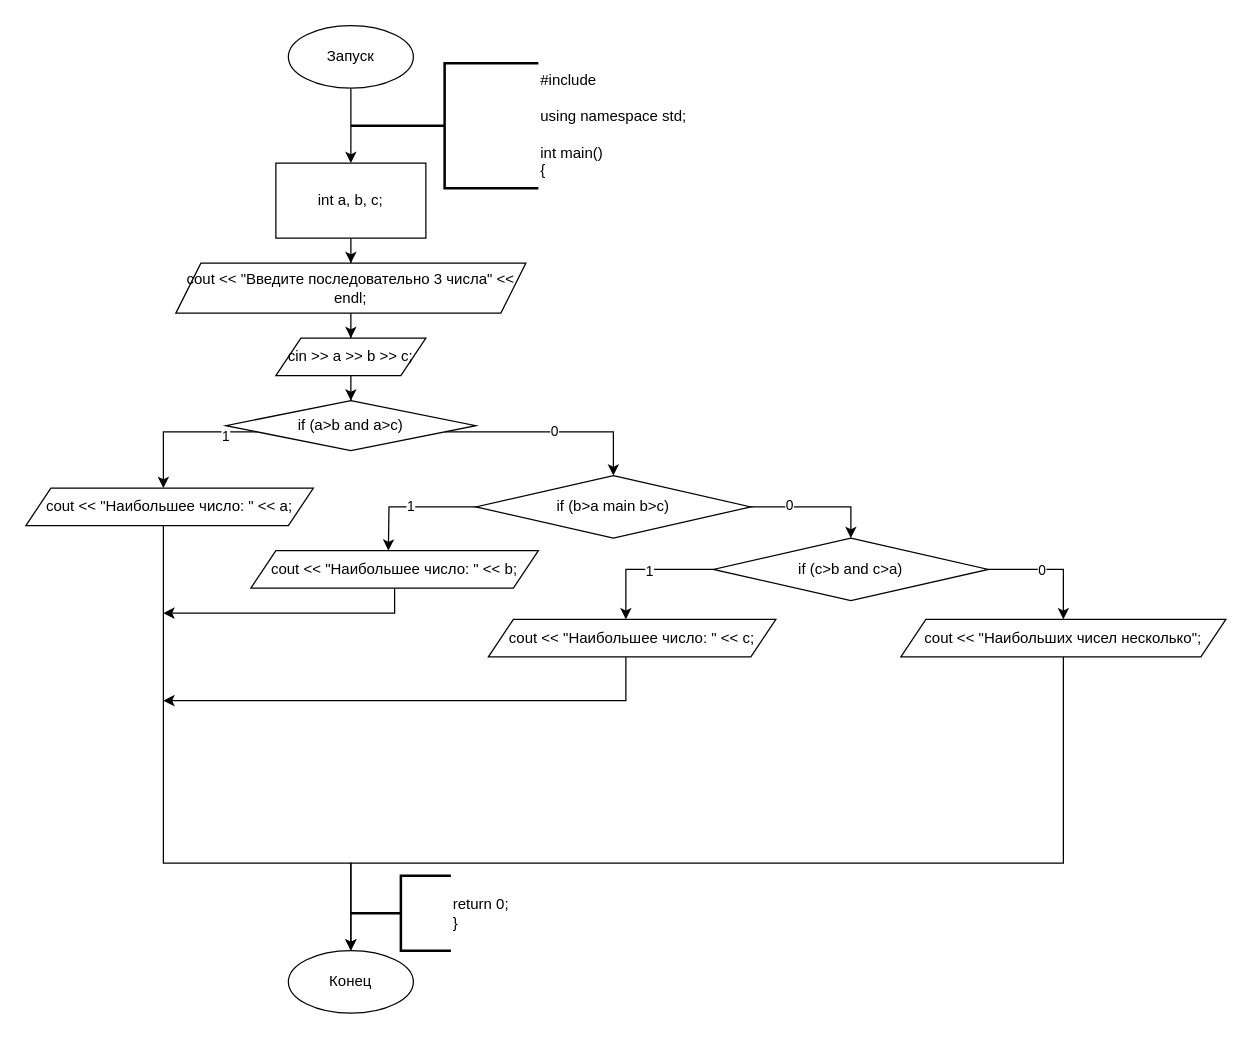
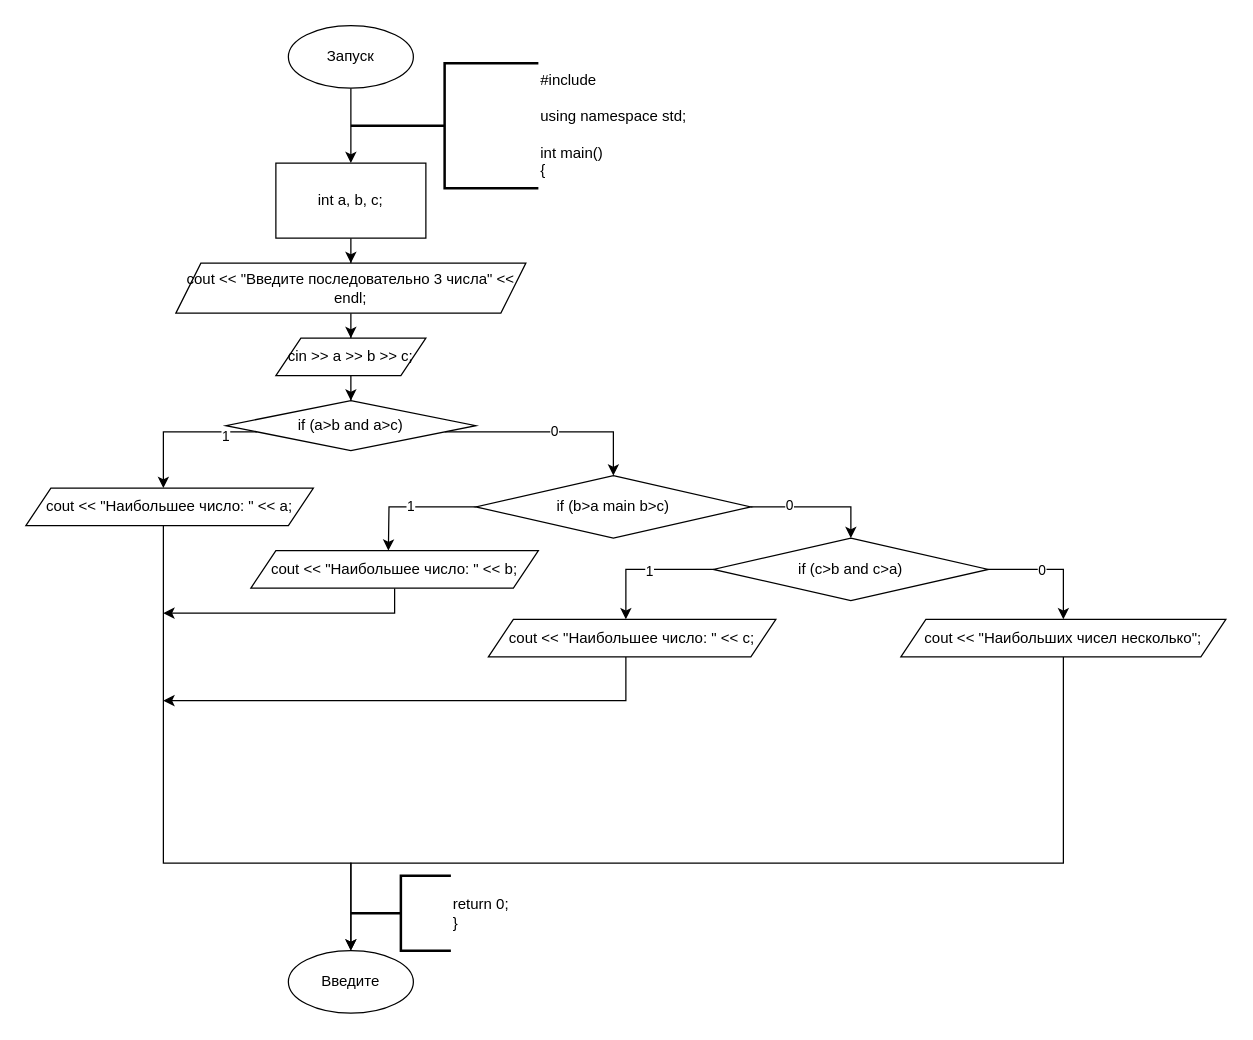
node "Конец": label "Конец" -> "Введите"
